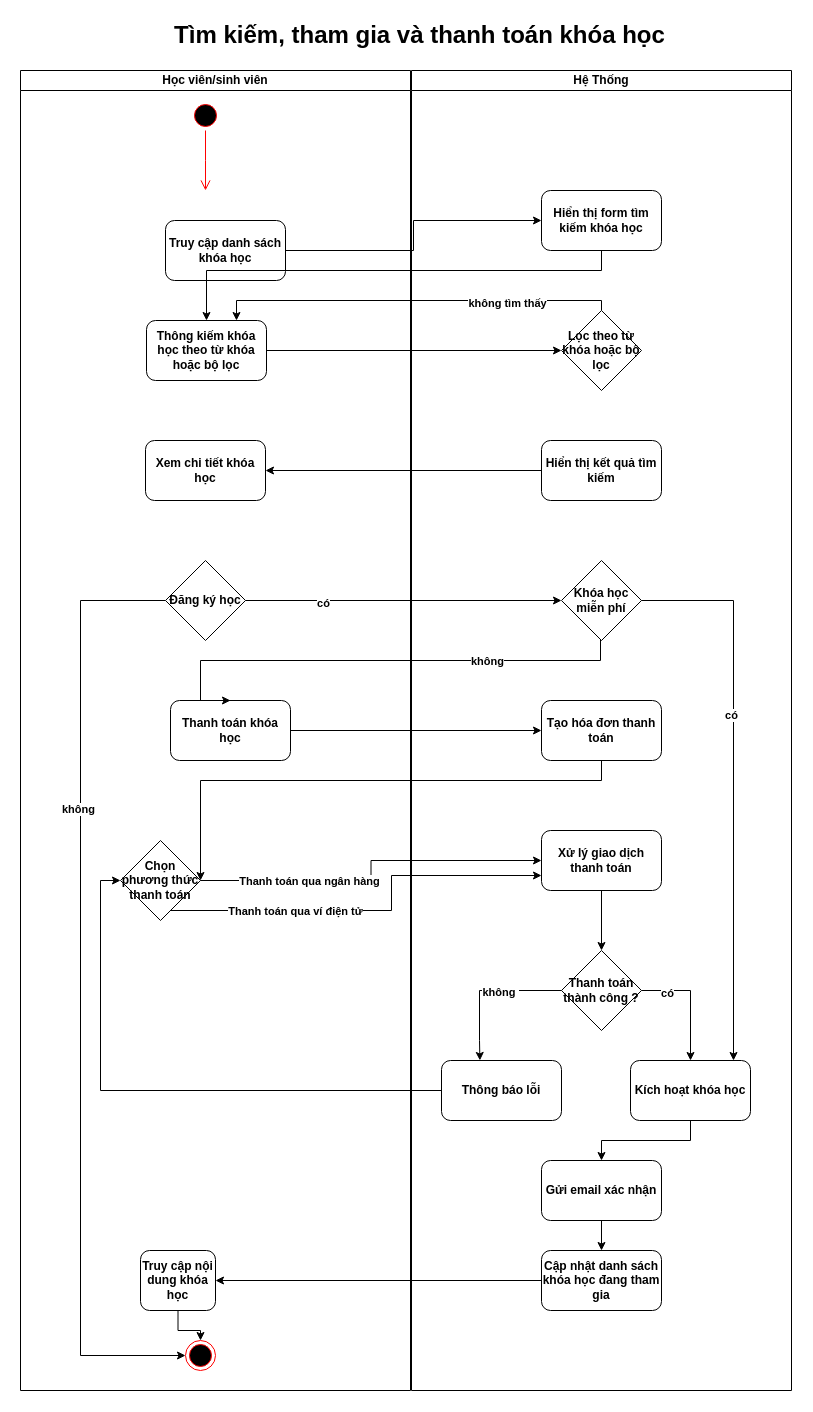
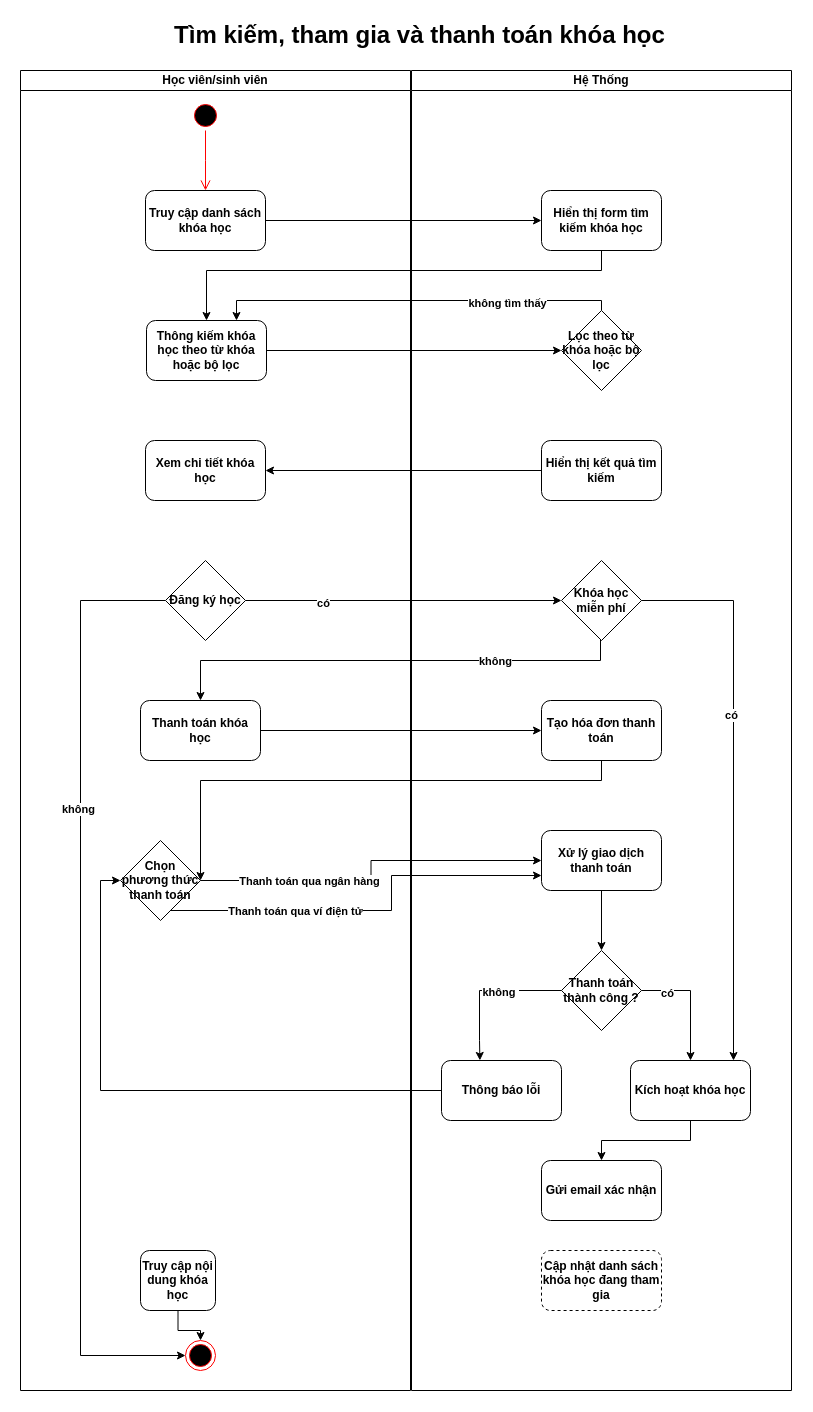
node "Truy cập danh sách khóa học": moved (226, 251) -> (206, 221)
node "Thanh toán khóa học": moved (231, 731) -> (201, 731)
edge "Gửi email xác nhận" -> "Cập nhật danh sách khóa học đang tham gia": removed
edge "Cập nhật danh sách khóa học đang tham gia" -> "Truy cập nội dung khóa học": removed
node "Cập nhật danh sách khóa học đang tham gia": style solid -> dashed
